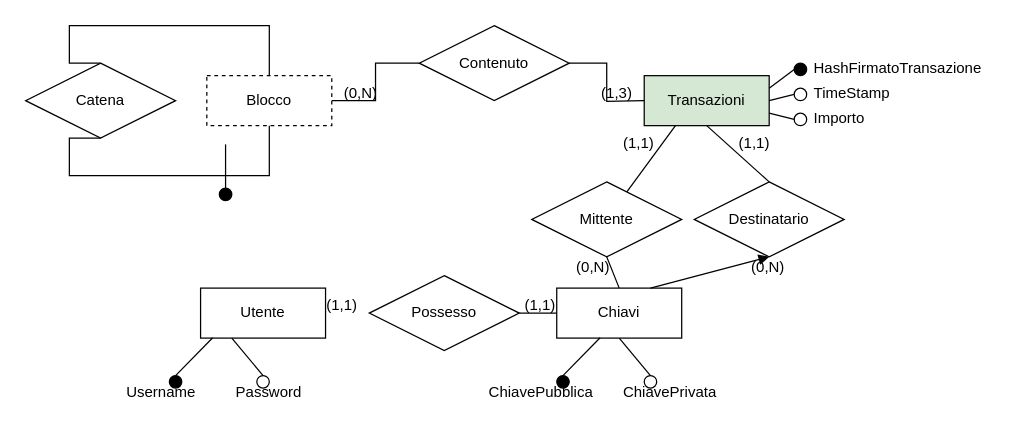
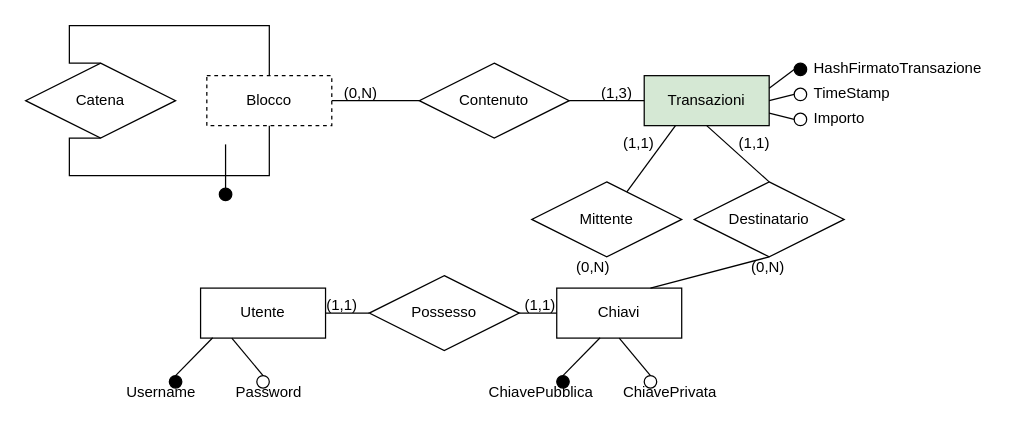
node "Contenuto": moved (494, 63) -> (494, 101)
edge "Chiavi" -> "Destinatario": arrowhead block -> none
edge "Mittente" -- "Chiavi": removed
edge "Utente" -- "Possesso": added
